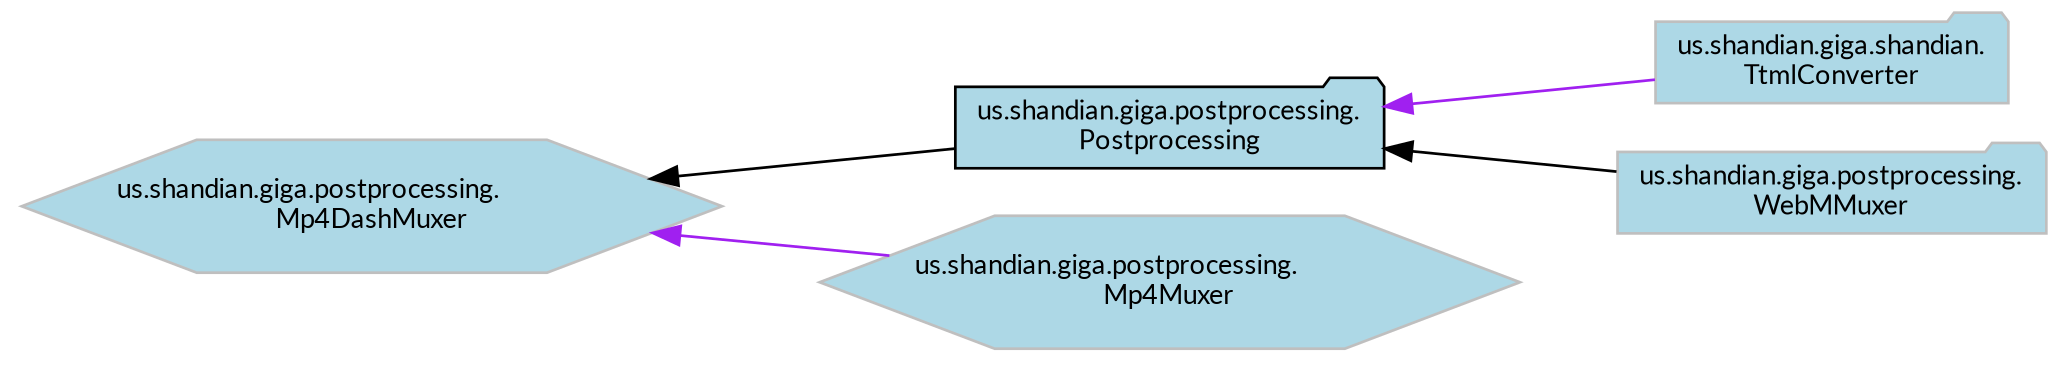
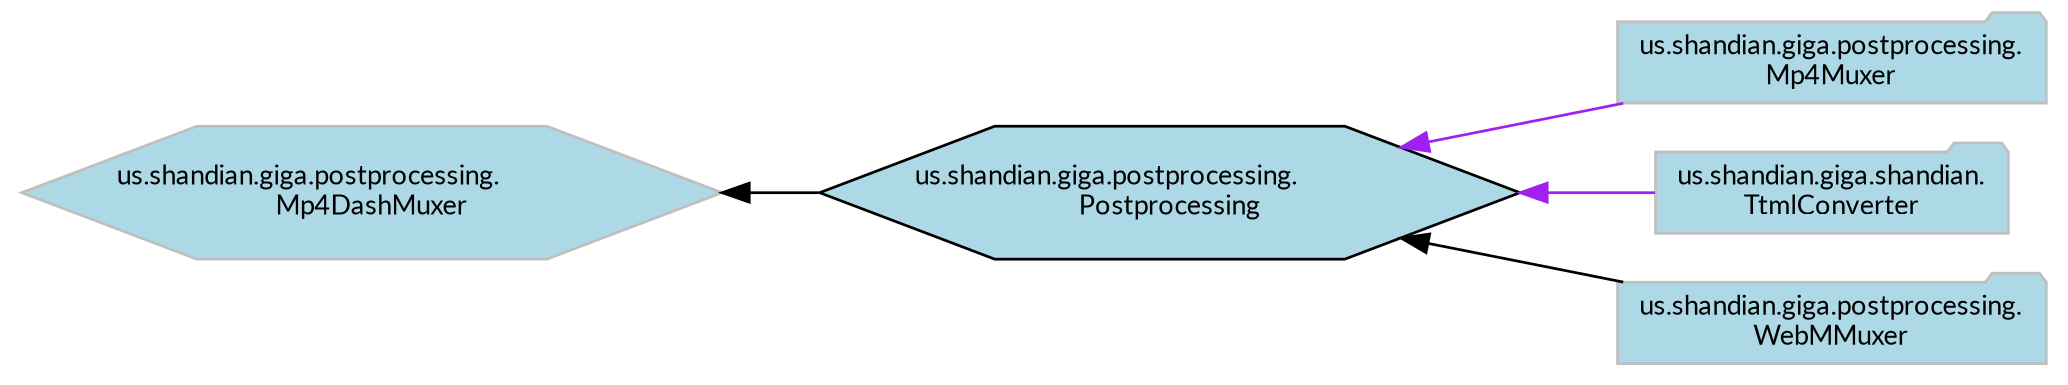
node "us.shandian.giga.postprocessing. Postprocessing": shape folder -> hexagon
edge "us.shandian.giga.postprocessing. Mp4Muxer" -> "us.shandian.giga.postprocessing. Mp4DashMuxer": now "us.shandian.giga.postprocessing. Mp4Muxer" -> "us.shandian.giga.postprocessing. Postprocessing"
node "us.shandian.giga.postprocessing. Mp4Muxer": shape hexagon -> folder
